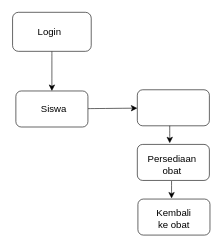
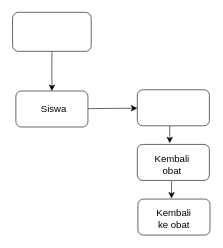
node "Login": removed
node "Persediaan obat": label "Persediaan obat" -> "Kembali obat"
